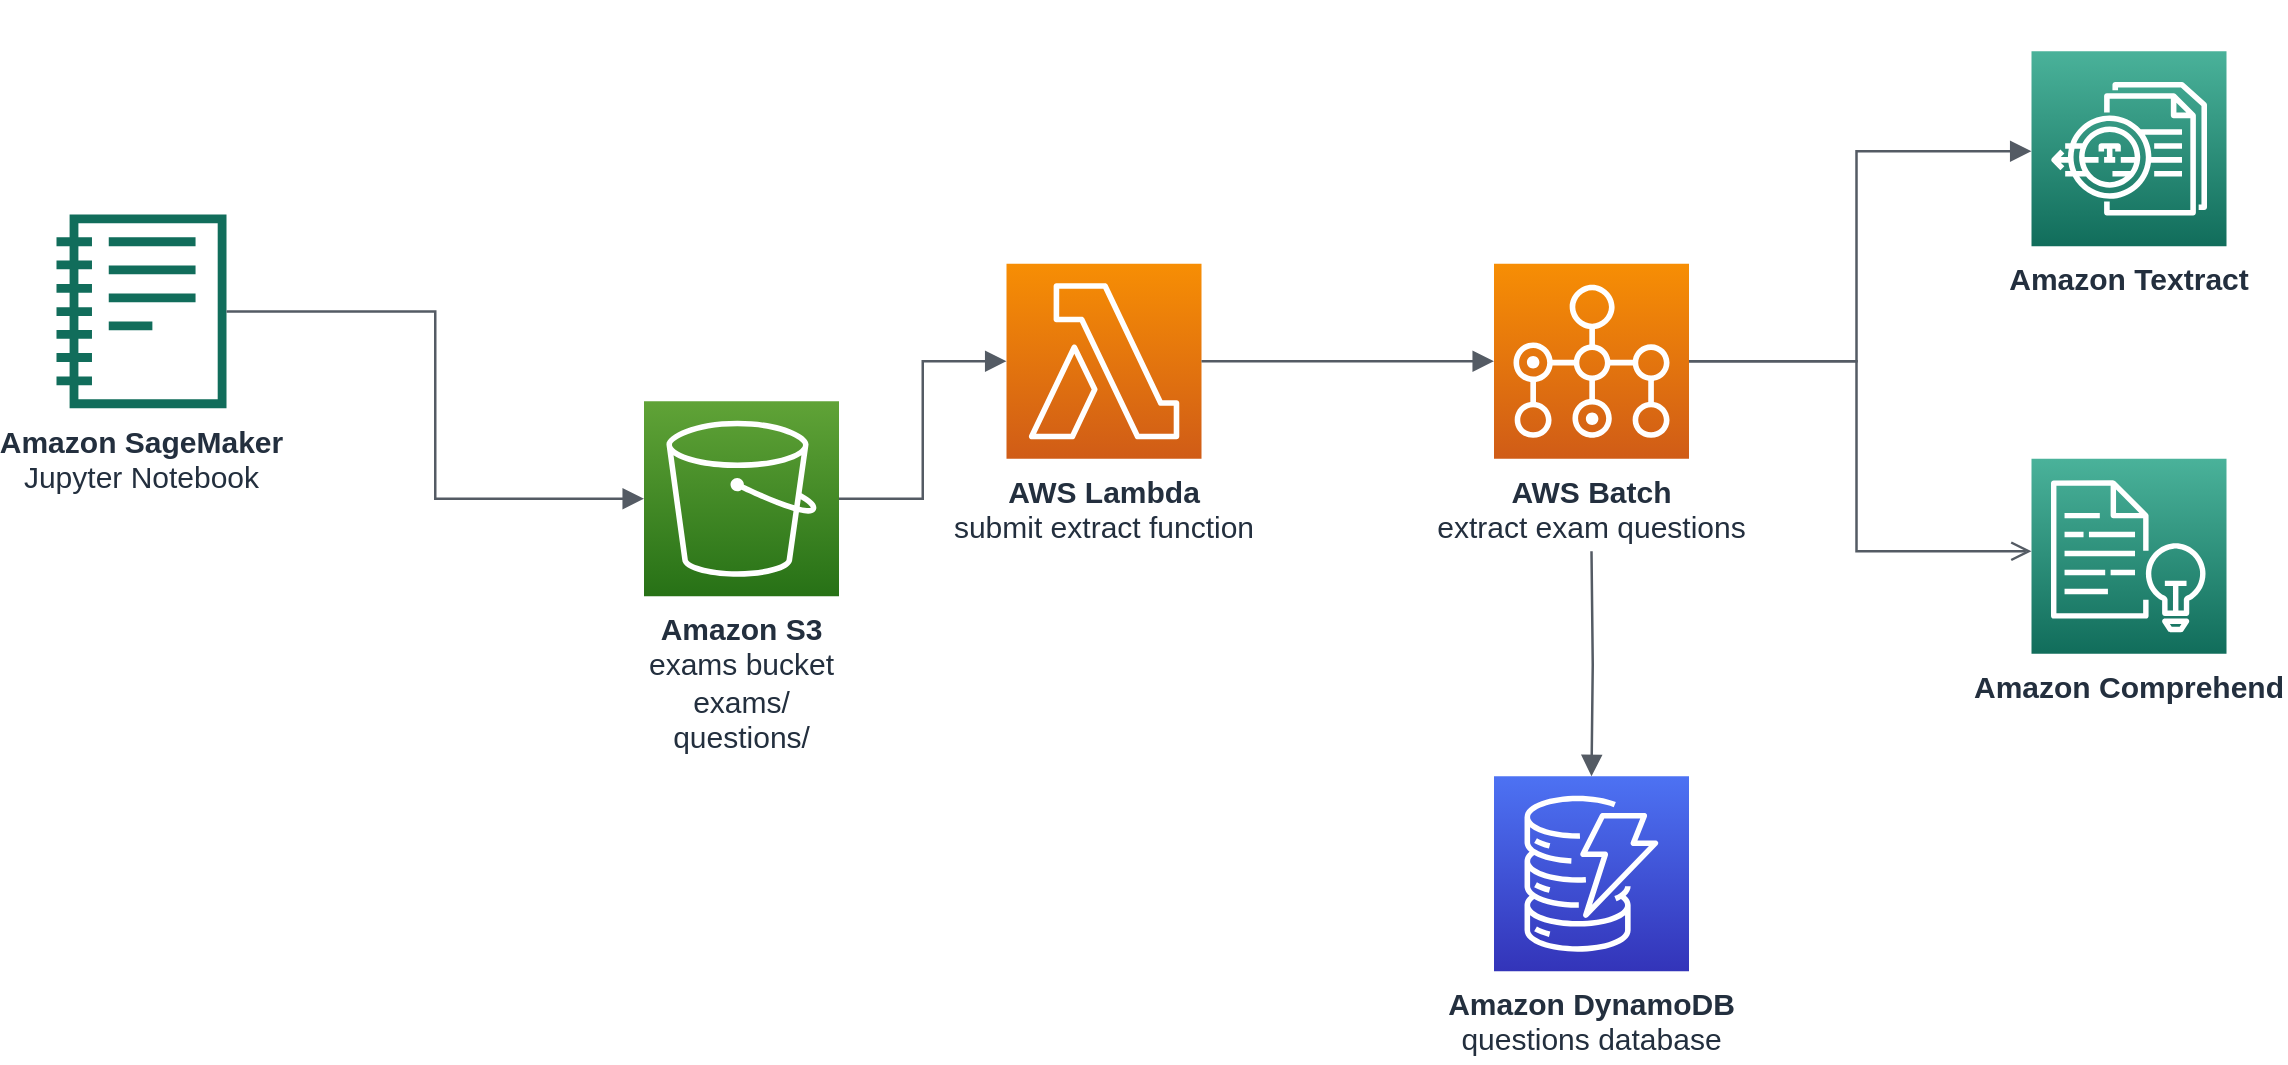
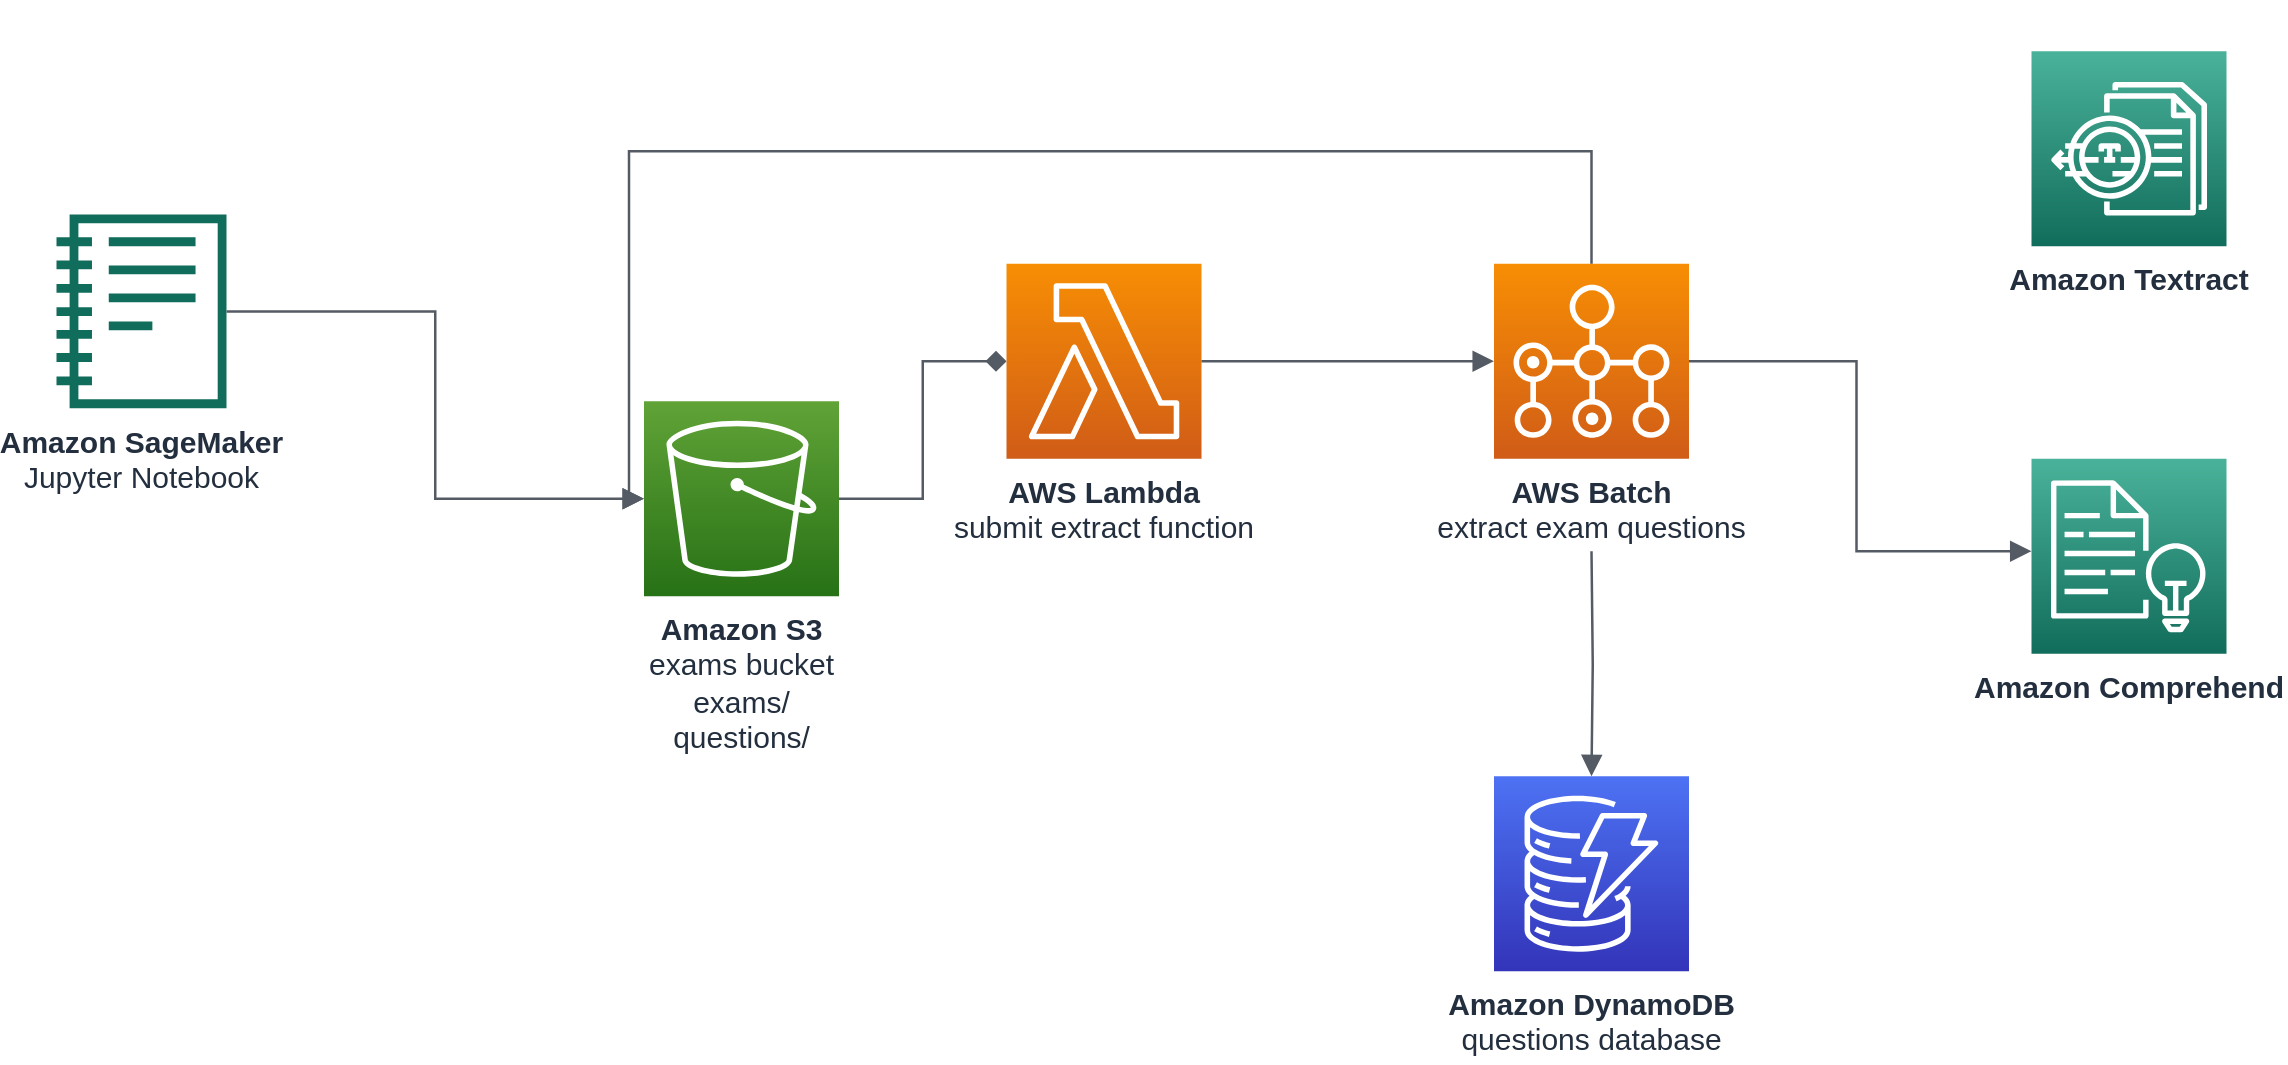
edge "AWS Batch extract exam questions" -> "Amazon S3 exams bucket exams/ questions/": added
edge "AWS Batch extract exam questions" -> "Amazon Textract": removed
edge "Amazon S3 exams bucket exams/ questions/" -> "AWS Lambda submit extract function": arrowhead block -> diamond
edge "AWS Batch extract exam questions" -> "Amazon Comprehend": arrowhead open -> block
